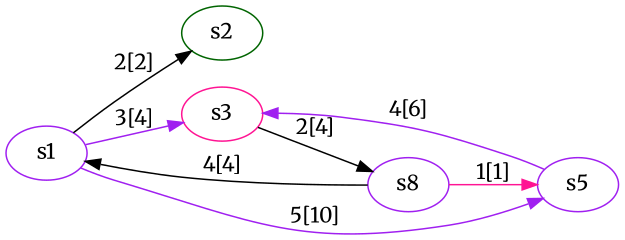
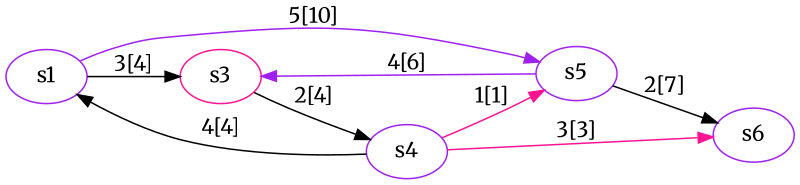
node "s2": removed
edge "s1" -> "s3": color purple -> black
node "s6": added
node "s8": label "s8" -> "s4"
